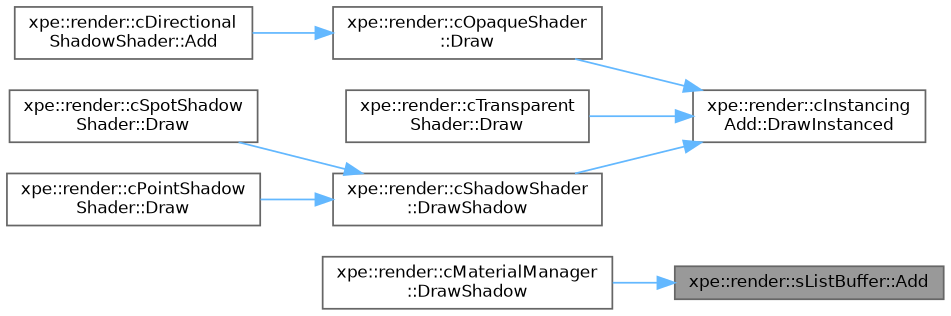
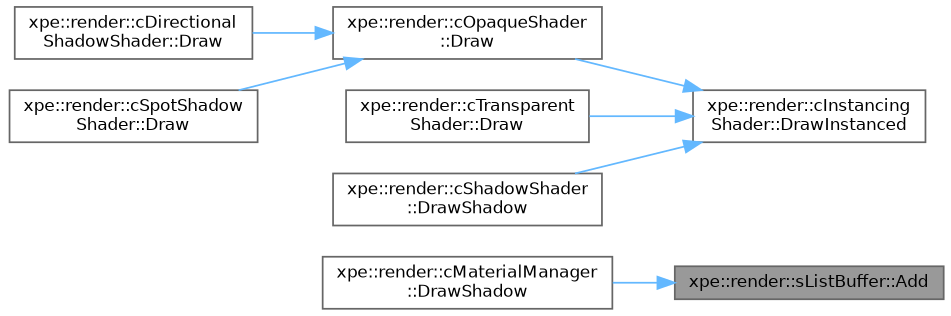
node "xpe::render::cDirectional ShadowShader::Add": label "xpe::render::cDirectional ShadowShader::Add" -> "xpe::render::cDirectional ShadowShader::Draw"
node "xpe::render::cInstancing Add::DrawInstanced": label "xpe::render::cInstancing Add::DrawInstanced" -> "xpe::render::cInstancing Shader::DrawInstanced"
edge "xpe::render::cSpotShadow Shader::Draw" -> "xpe::render::cShadowShader ::DrawShadow": now "xpe::render::cSpotShadow Shader::Draw" -> "xpe::render::cOpaqueShader ::Draw"
node "xpe::render::cPointShadow Shader::Draw": removed
